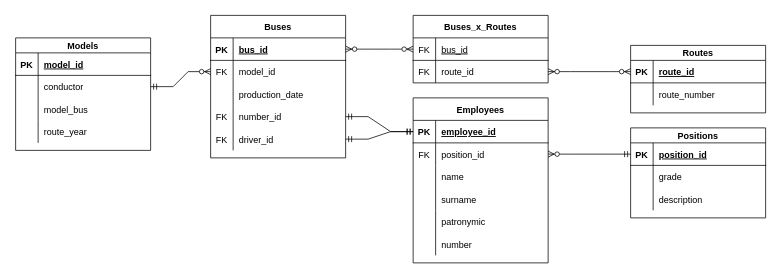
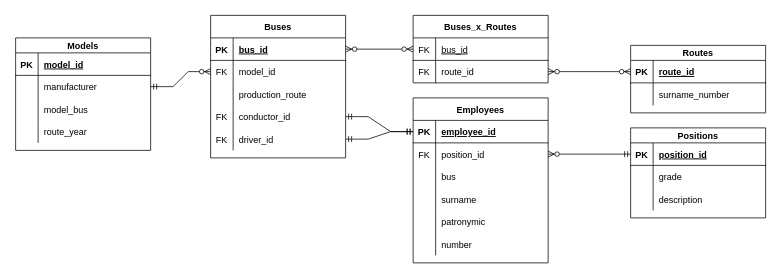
node "conductor": label "conductor" -> "manufacturer"
node "production_date": label "production_date" -> "production_route"
node "route_number": label "route_number" -> "surname_number"
node "number_id": label "number_id" -> "conductor_id"
node "name": label "name" -> "bus"
